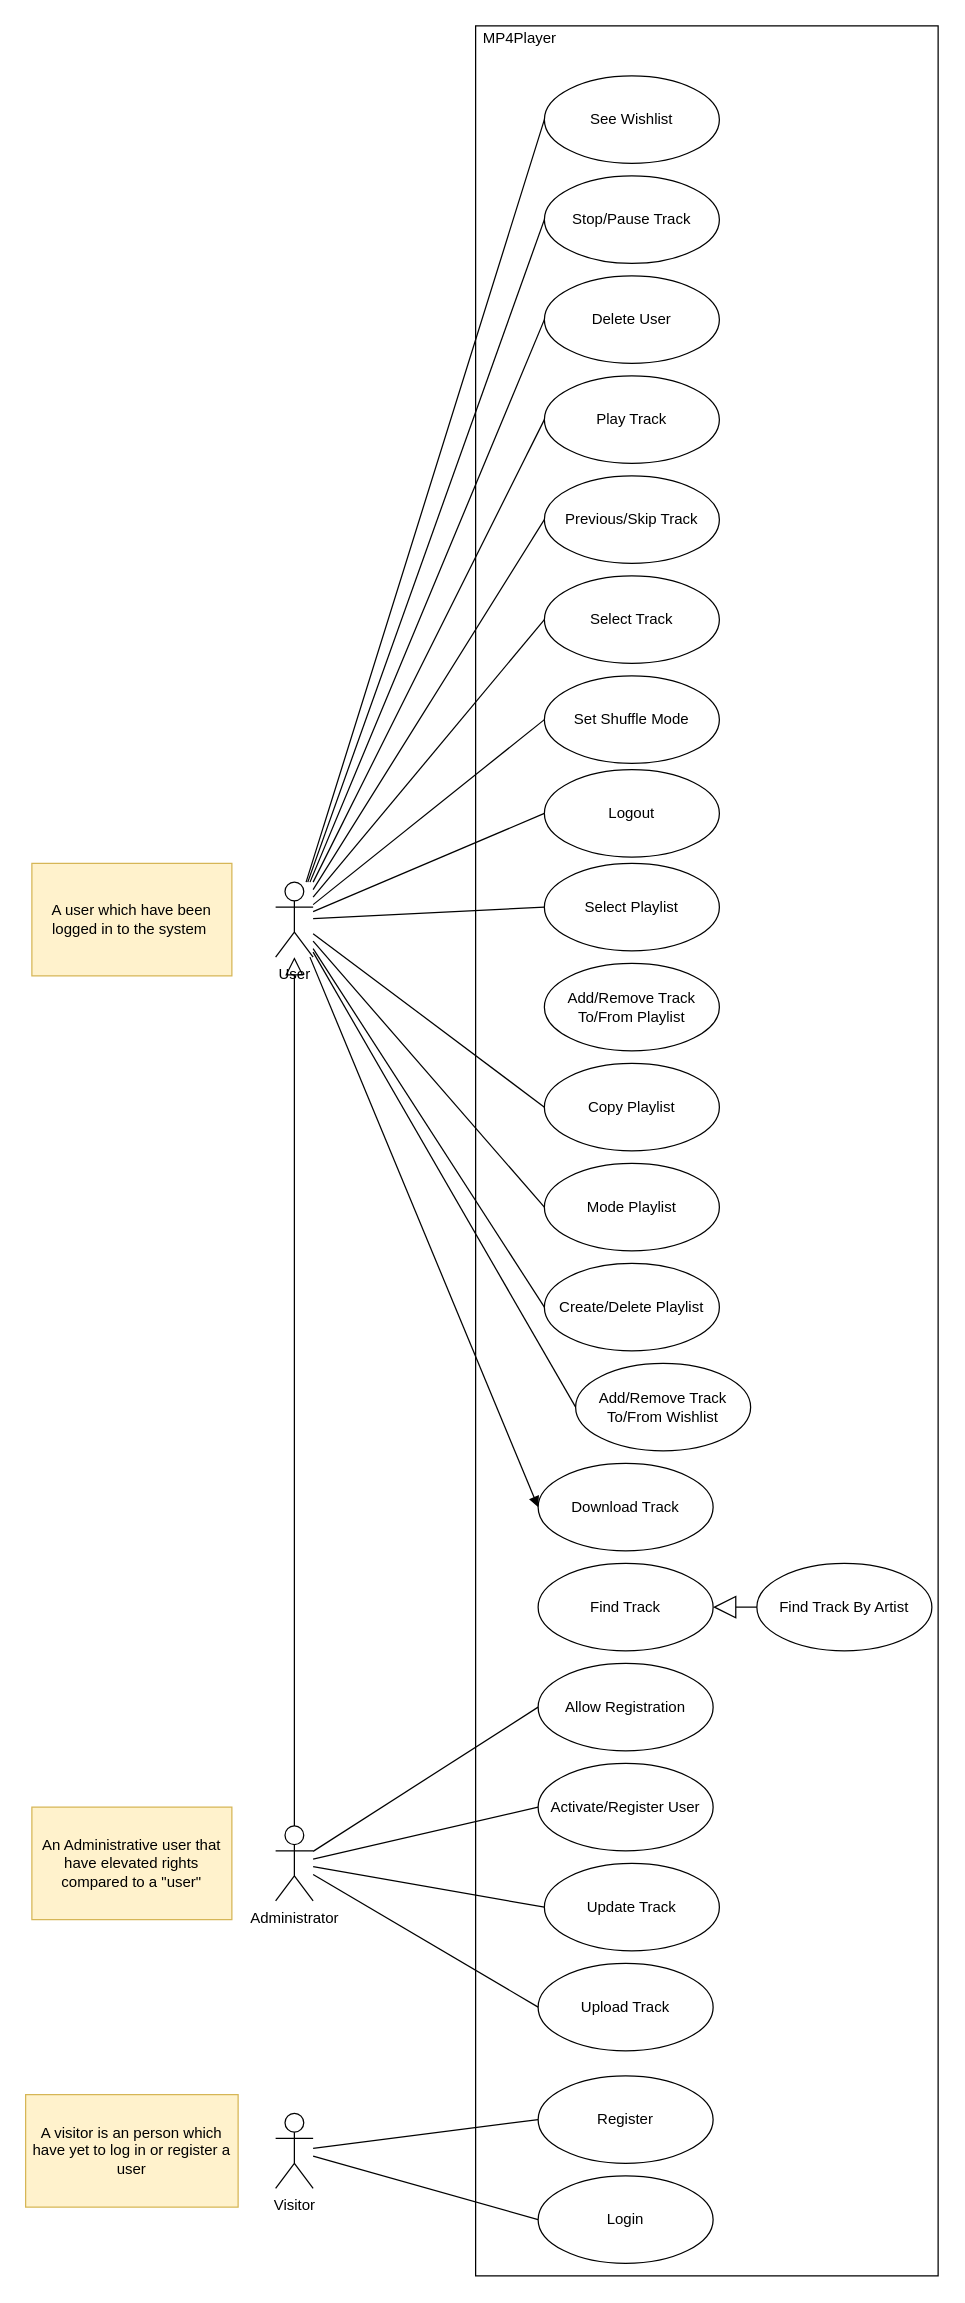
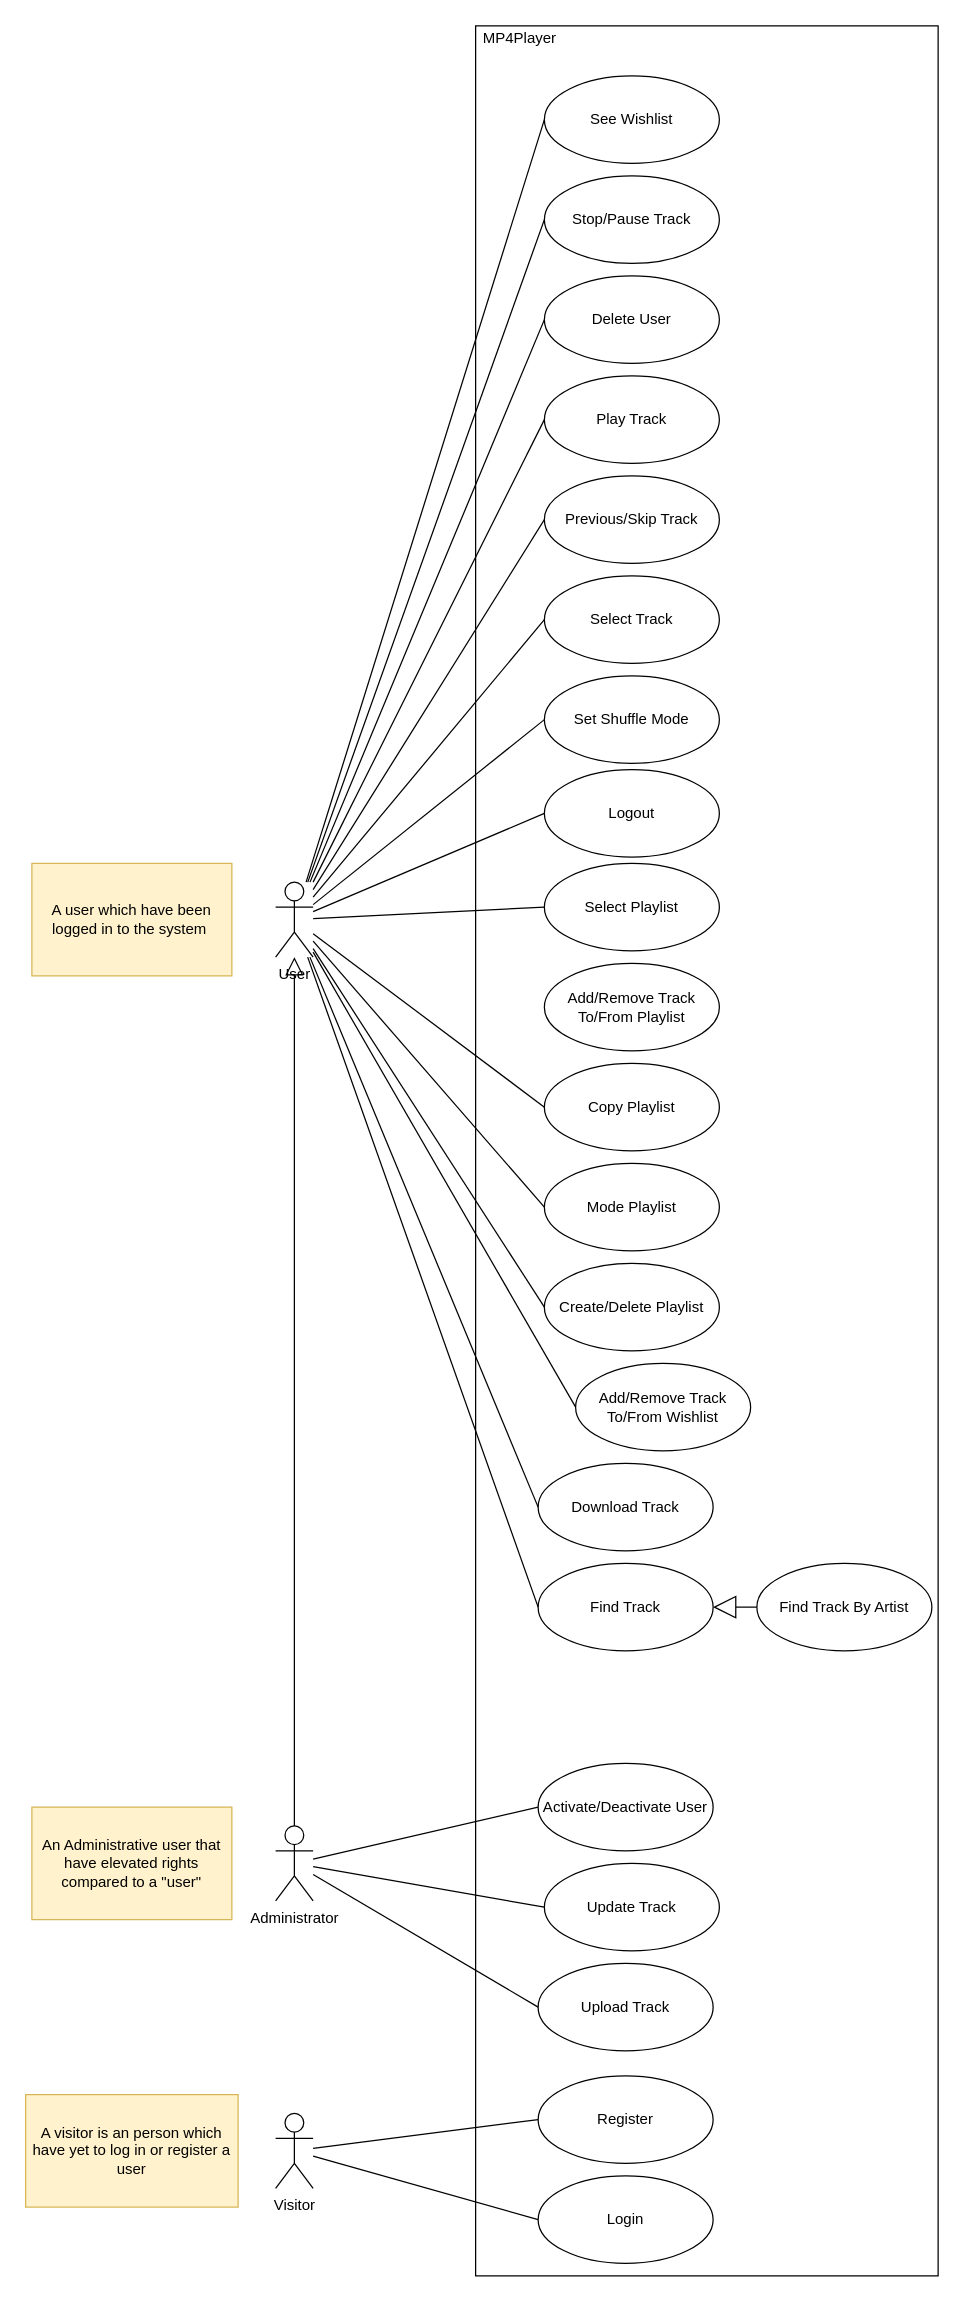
edge "User" -- "Find Track": added
edge "User" -> "Download Track": arrowhead block -> none
node "Allow Registration": removed
edge "Allow Registration" -- "Administrator": removed
node "Activate/Register User": label "Activate/Register User" -> "Activate/Deactivate User"
